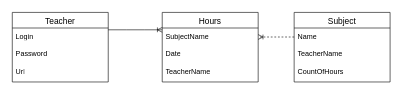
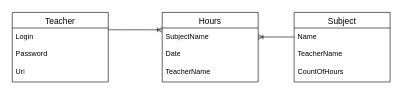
edge "Name" -> "SubjectName": style dashed -> solid
